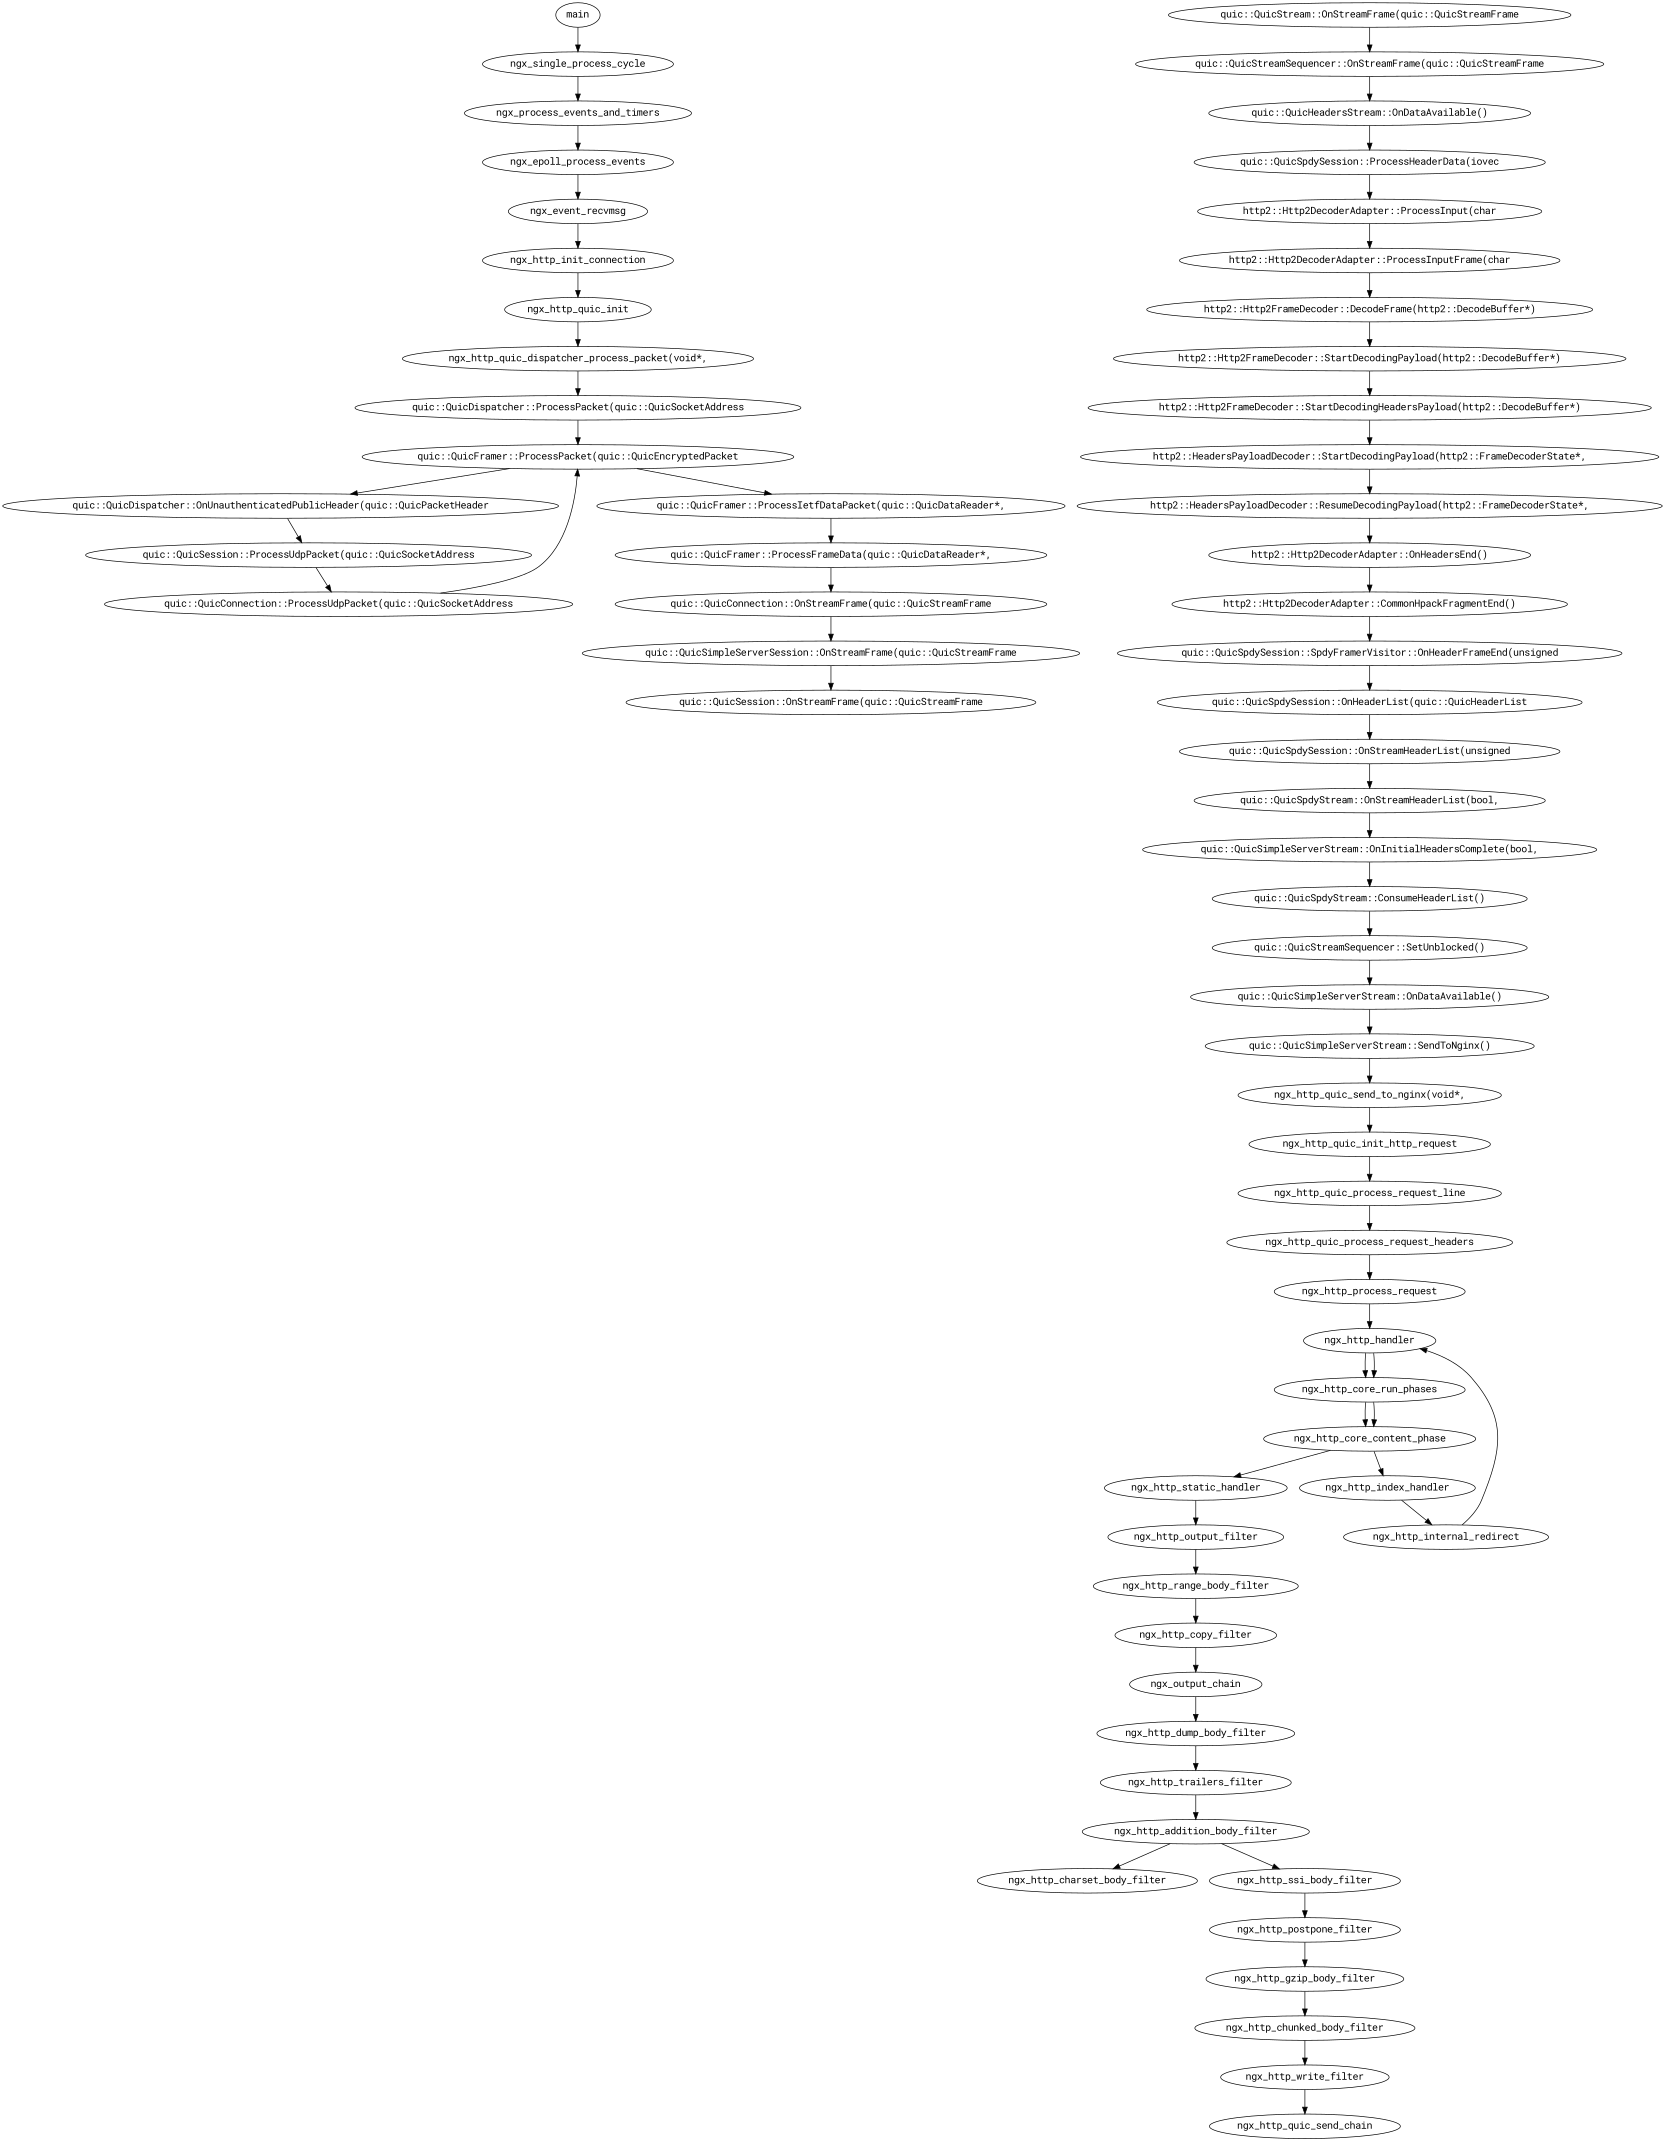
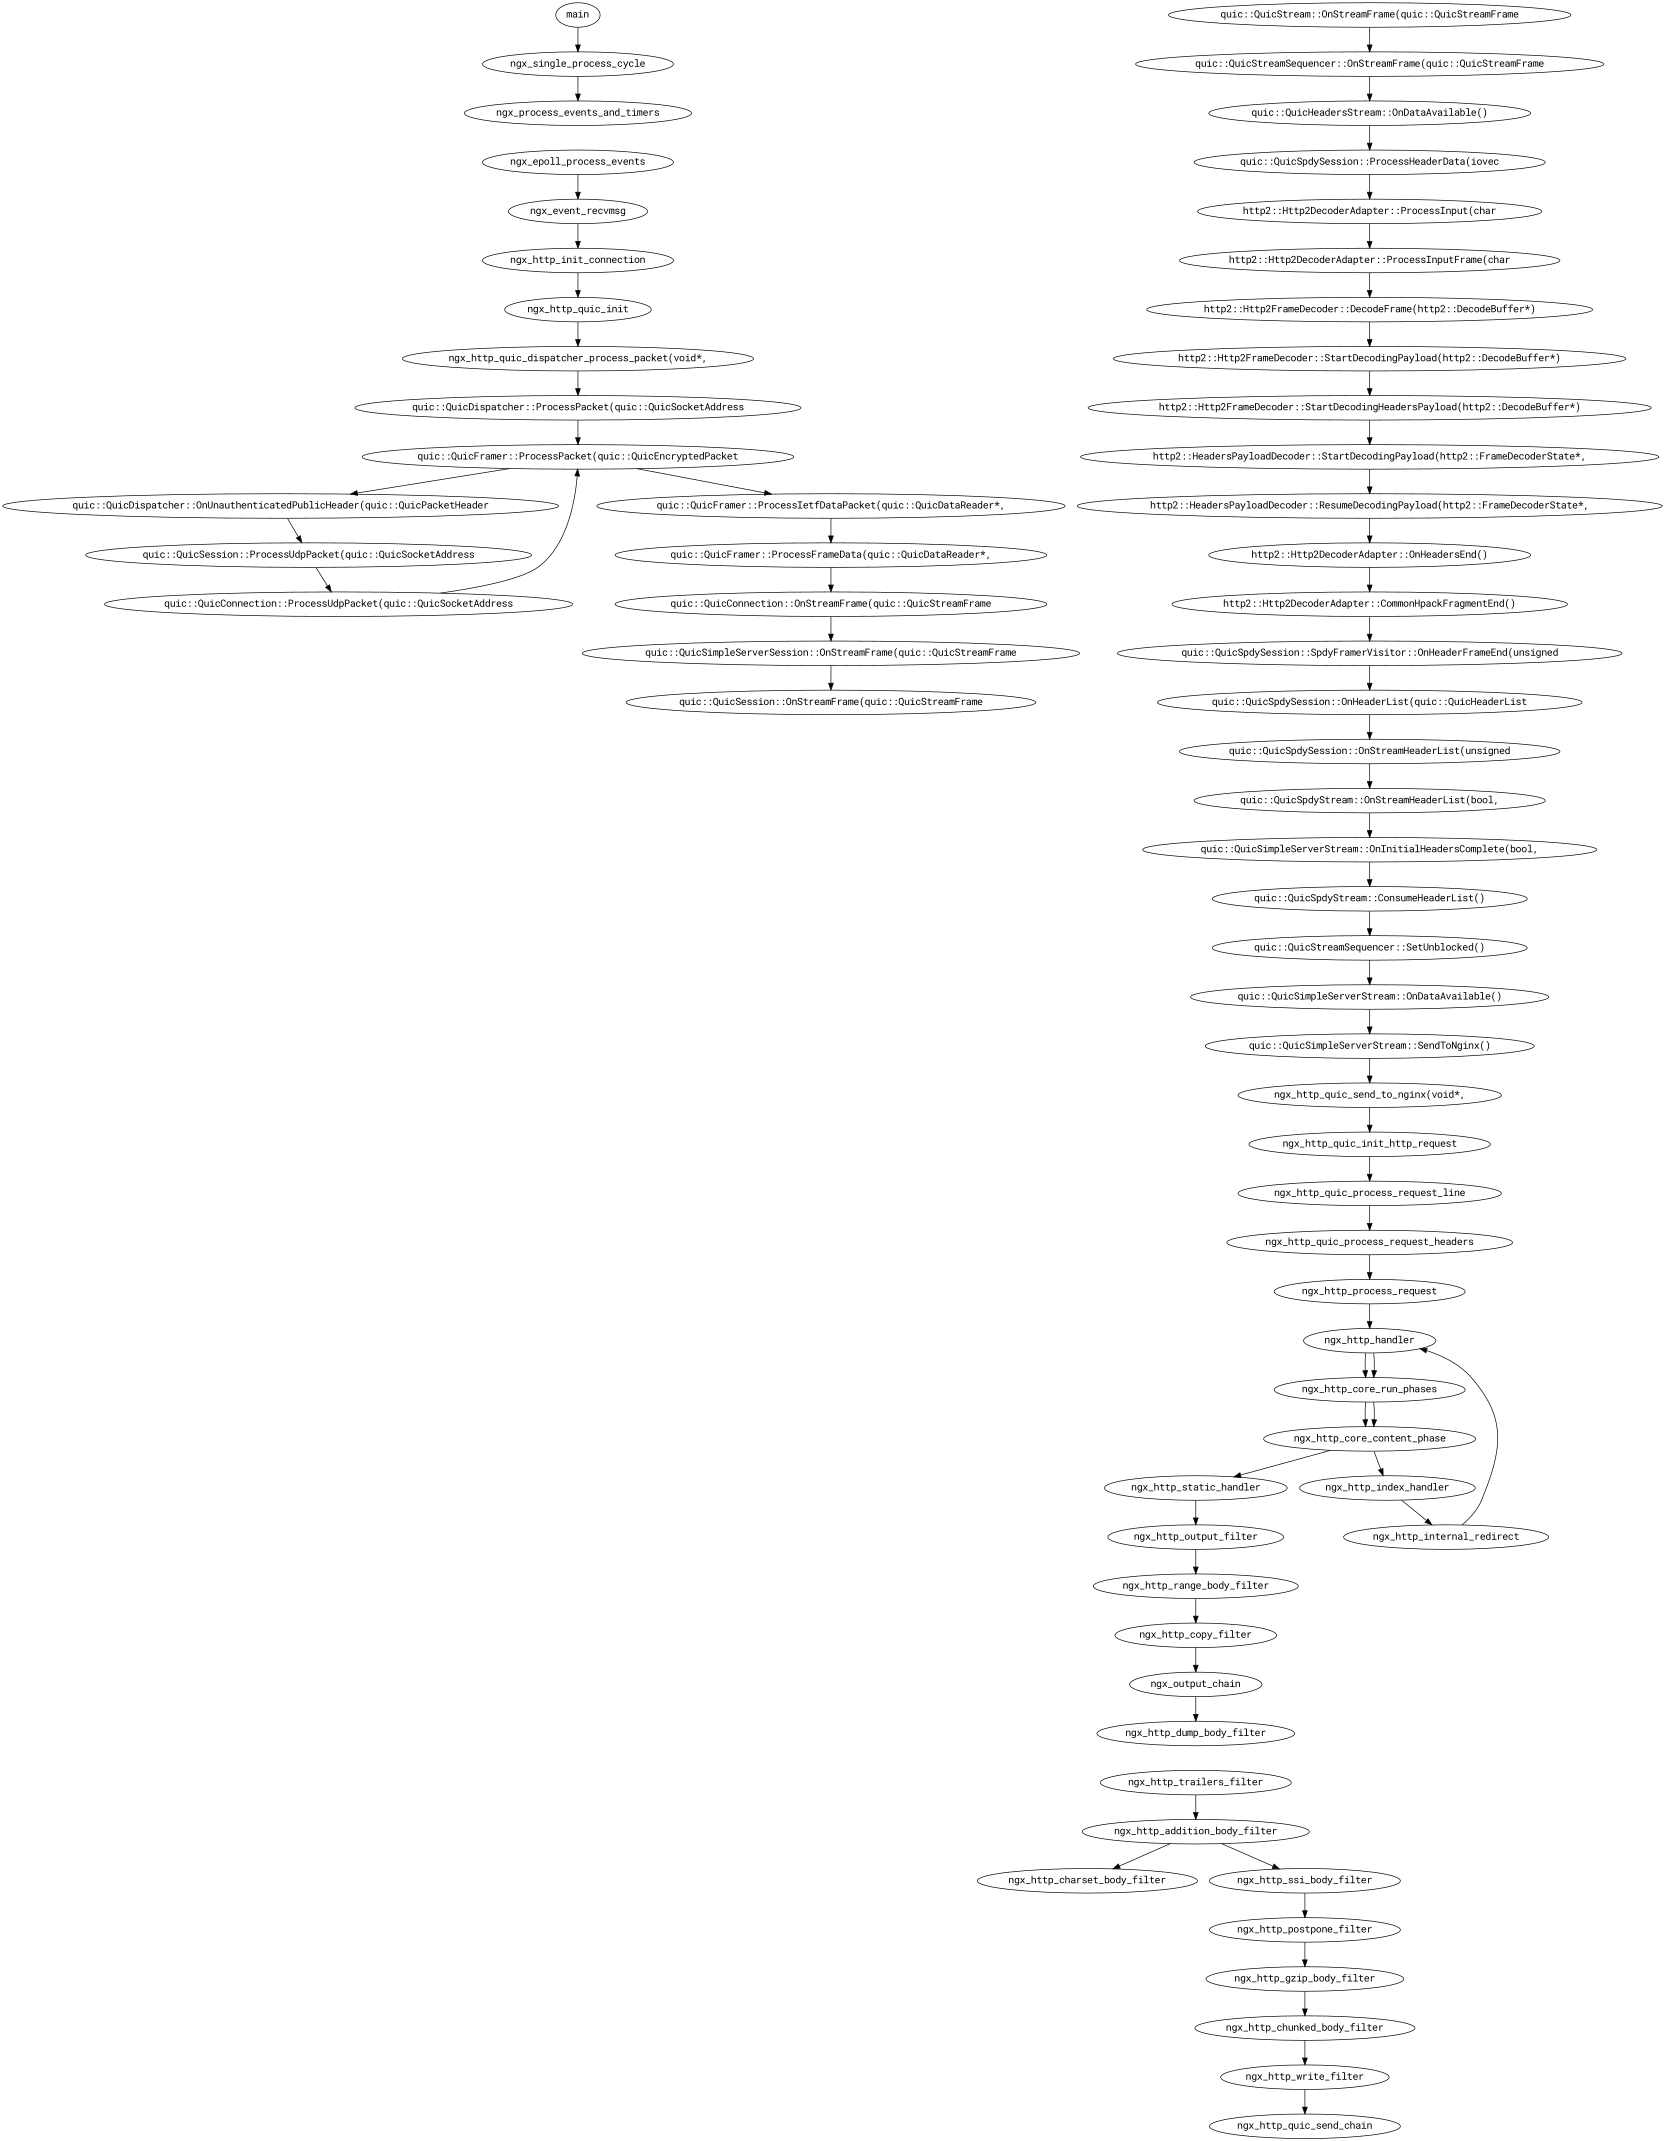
edge "ngx_process_events_and_timers" -> "ngx_epoll_process_events": removed
edge "ngx_http_dump_body_filter" -> "ngx_http_trailers_filter": removed
